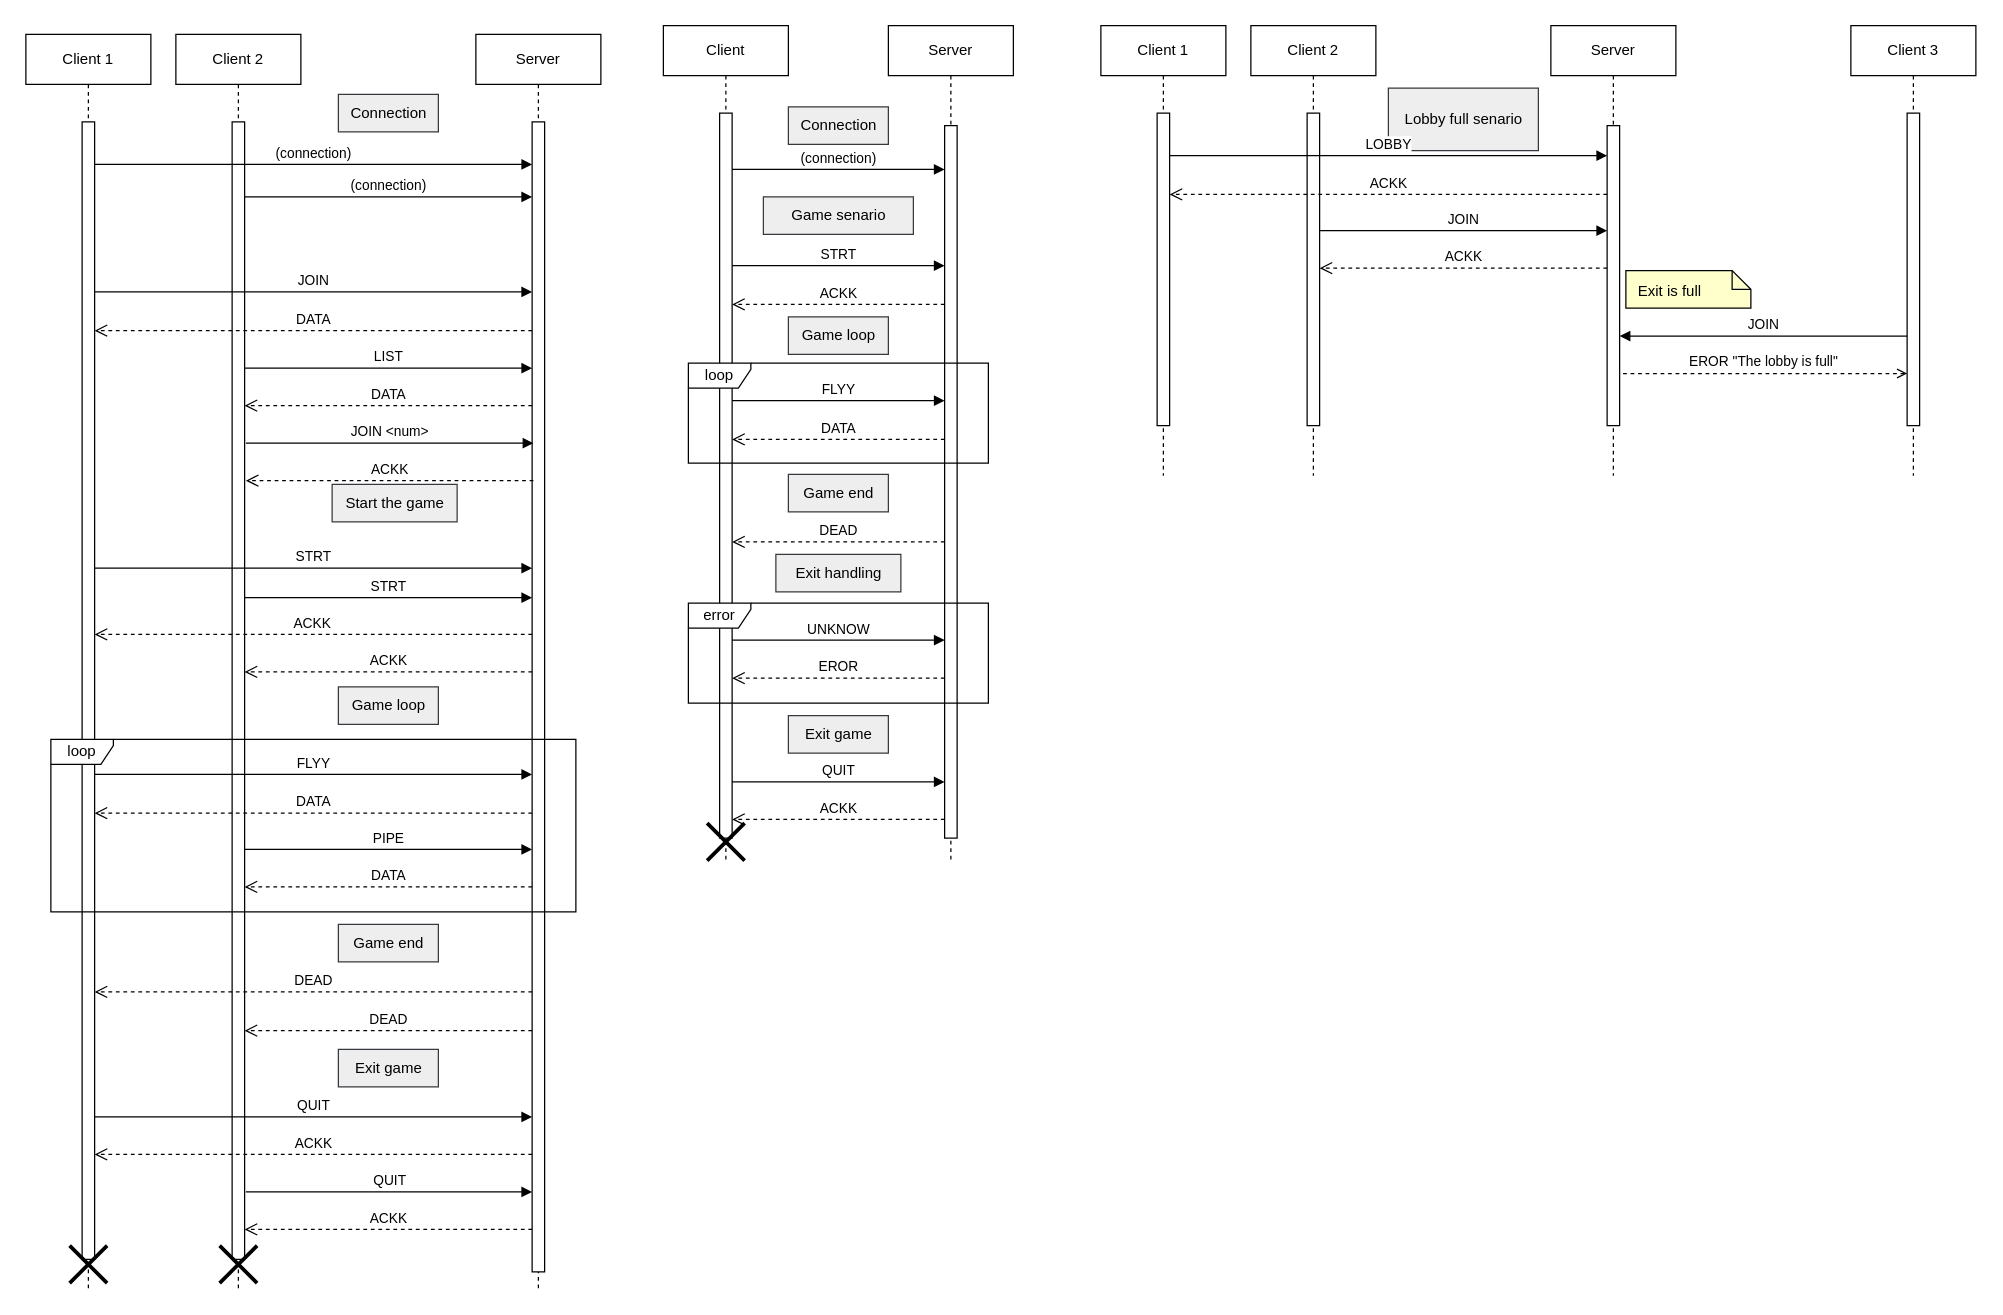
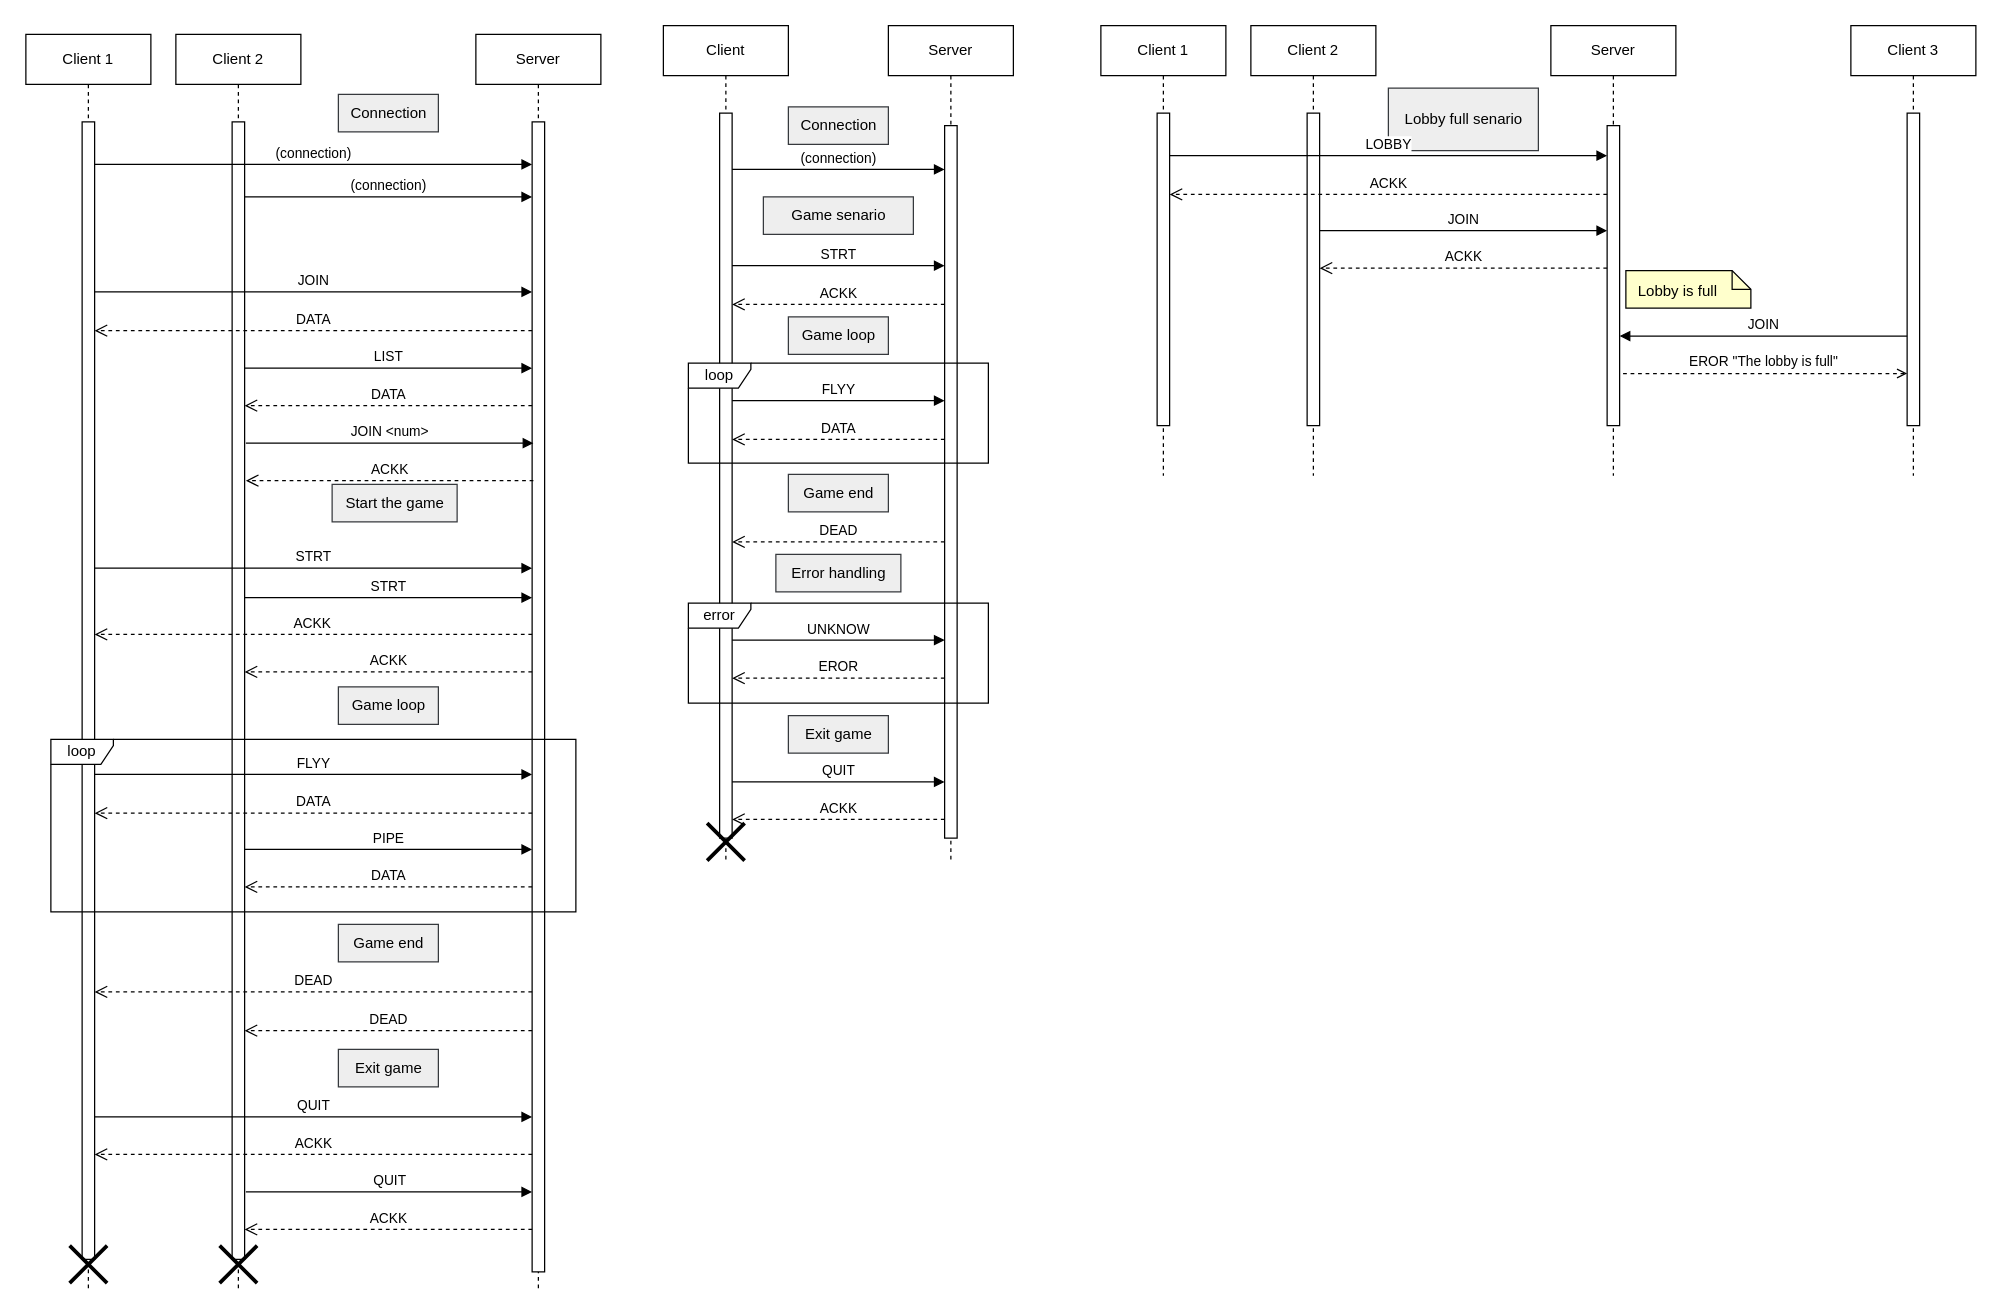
node "Exit is full": label "Exit is full" -> "Lobby is full"
node "Exit handling": label "Exit handling" -> "Error handling"
